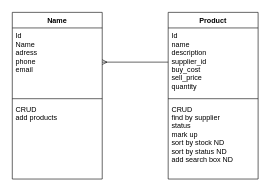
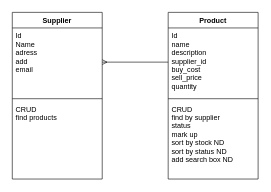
node "Name": label "Name" -> "Supplier"
node "Id Name adress phone email": label "Id Name adress phone email" -> "Id Name adress add email"
node "CRUD add products": label "CRUD add products" -> "CRUD find products"
